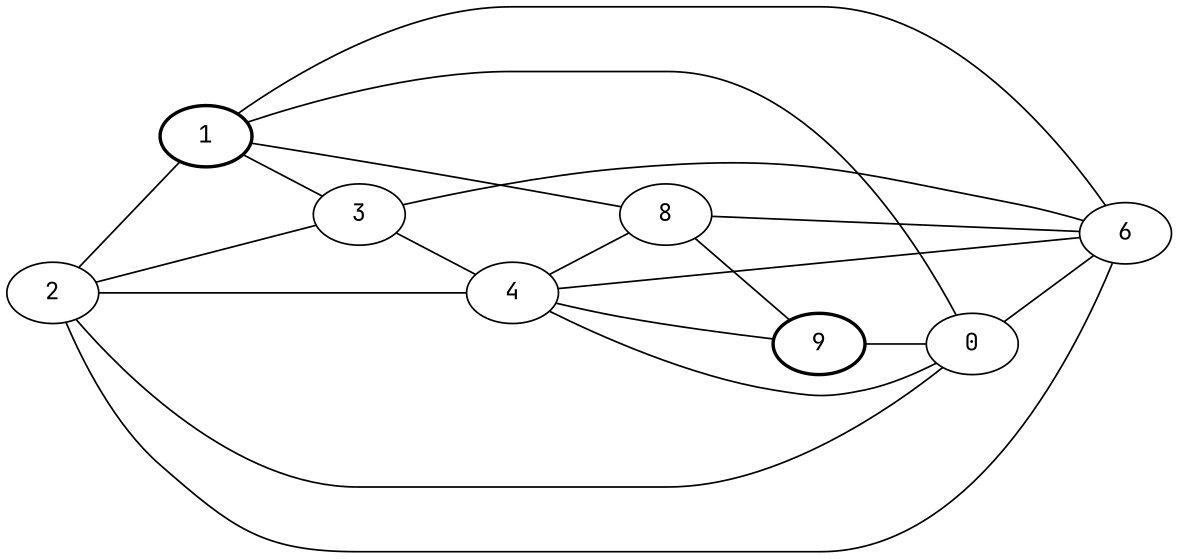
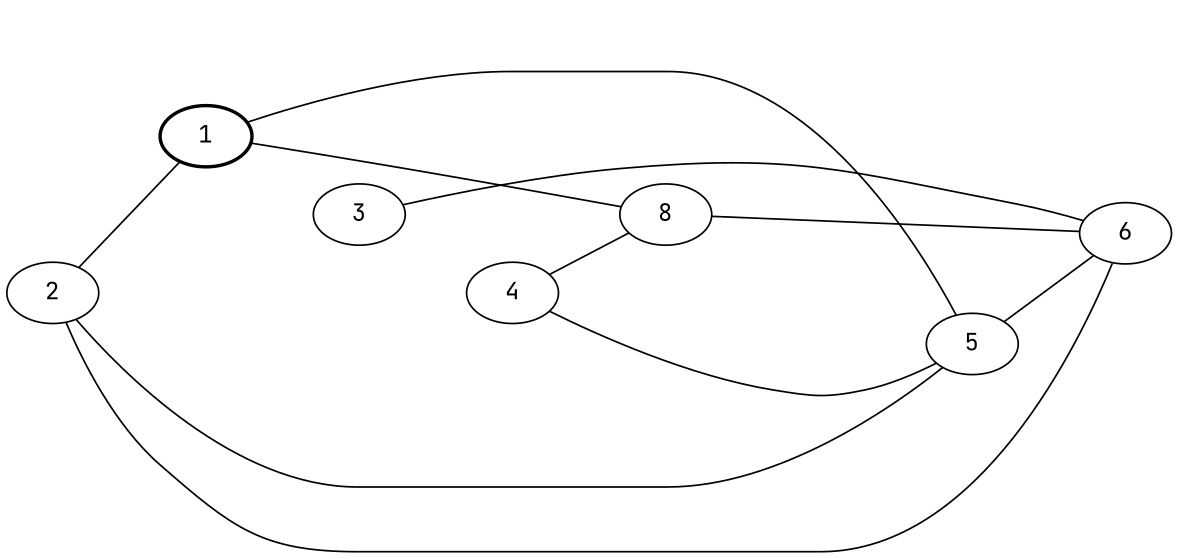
edge "1" -- "6": removed
edge "1" -- "3": removed
edge "3" -- "2": removed
edge "3" -- "4": removed
edge "6" -- "4": removed
edge "2" -- "4": removed
node "9": removed
node "0": label "0" -> "5"
